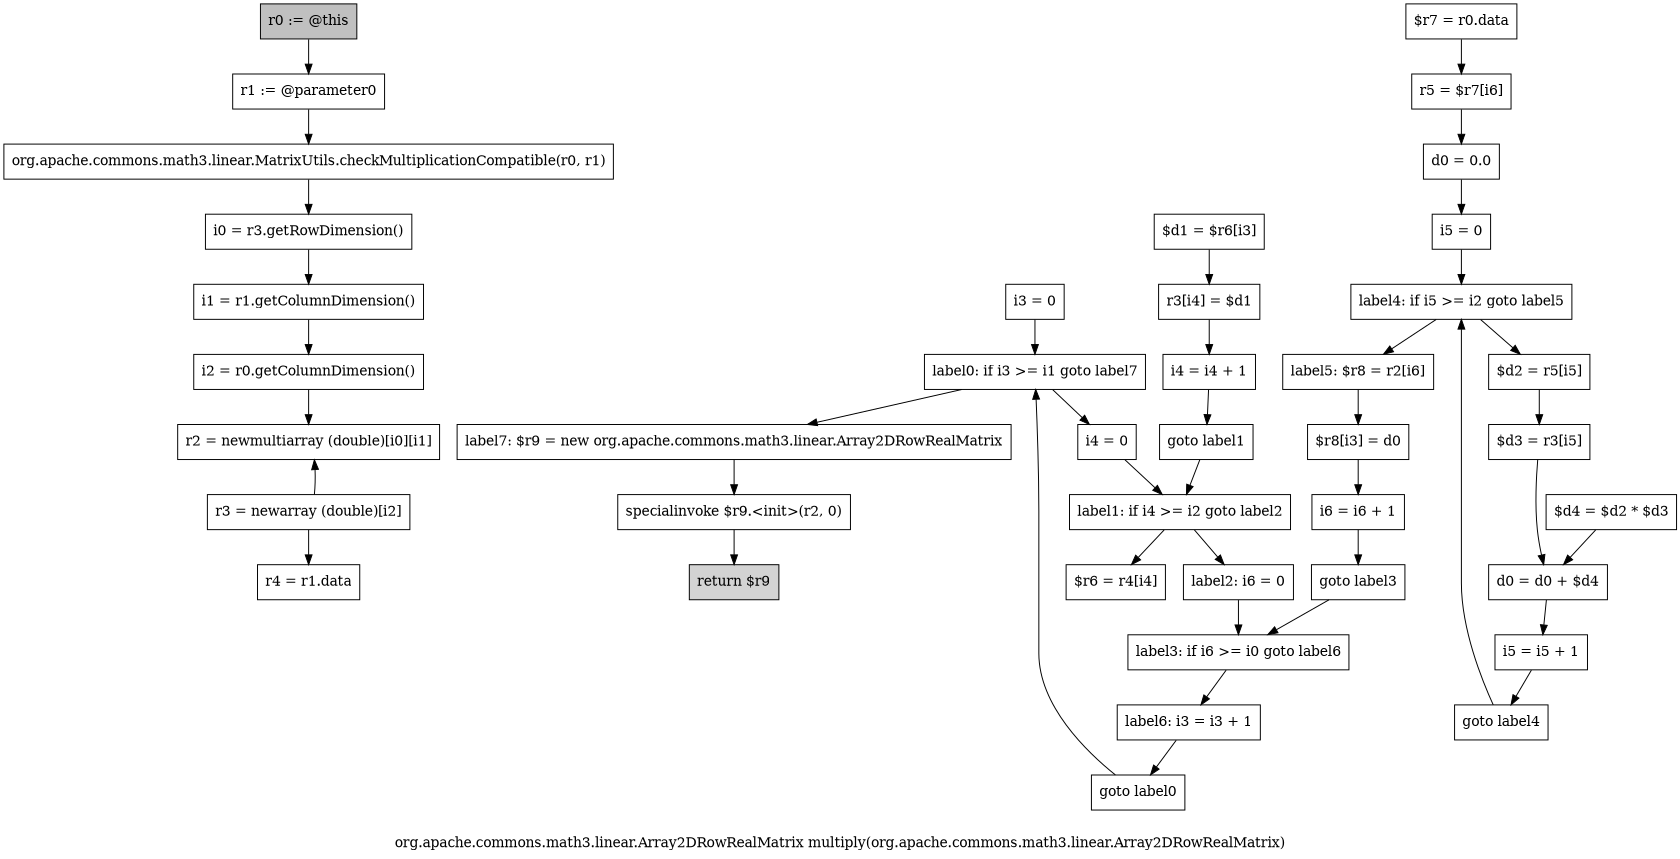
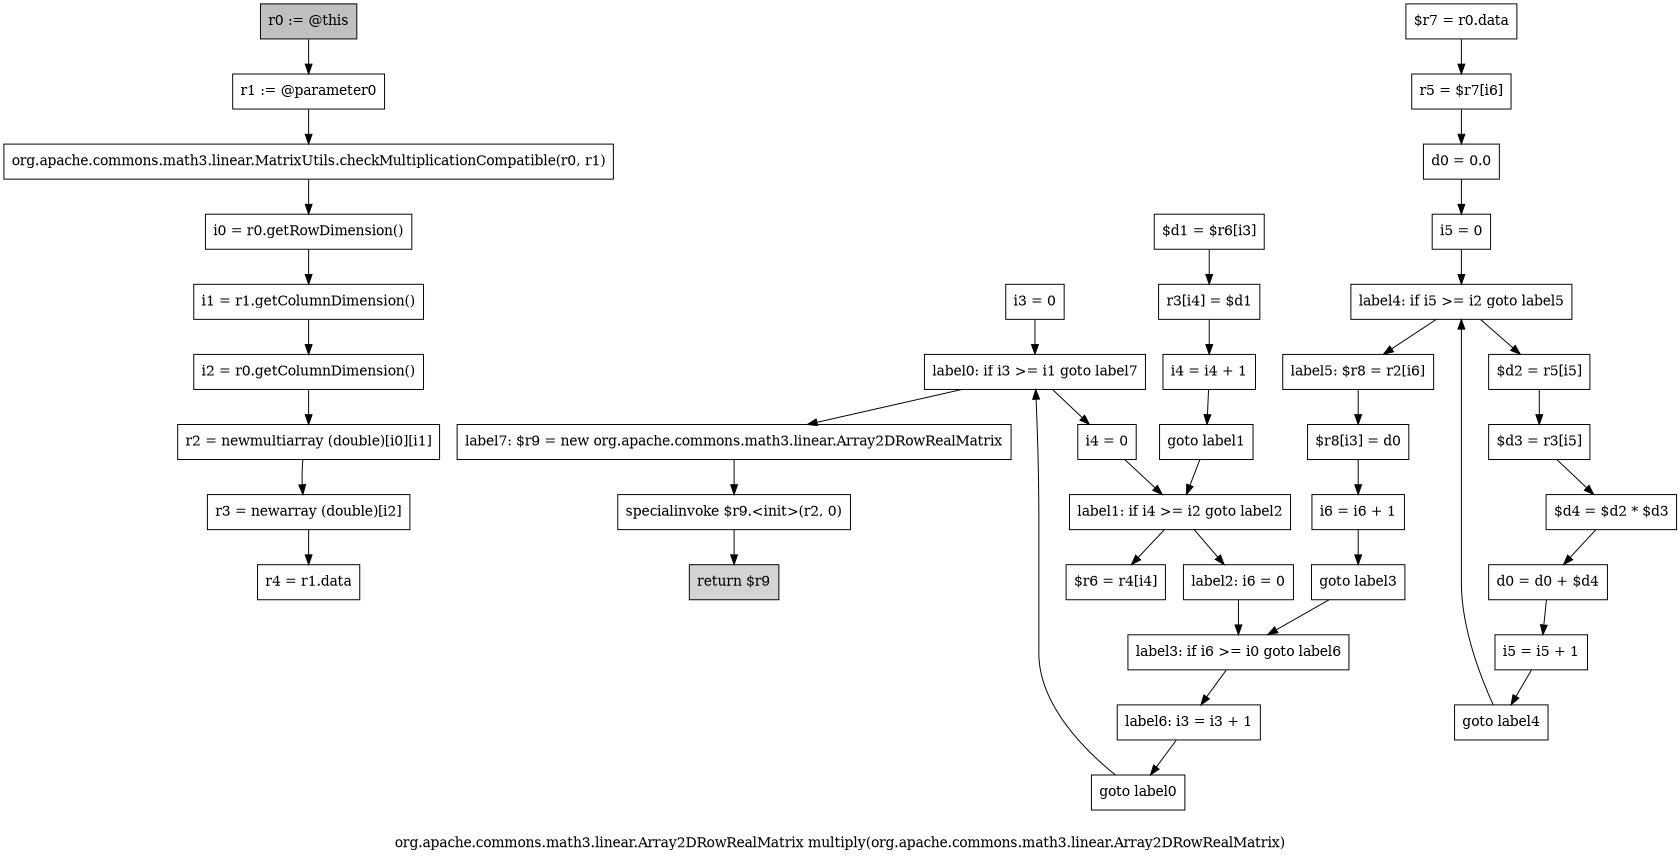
node "i0 = r3.getRowDimension()": label "i0 = r3.getRowDimension()" -> "i0 = r0.getRowDimension()"
edge "r3 = newarray (double)[i2]" -> "r2 = newmultiarray (double)[i0][i1]": reversed
edge "$d3 = r3[i5]" -> "d0 = d0 + $d4": now "$d3 = r3[i5]" -> "$d4 = $d2 * $d3"
